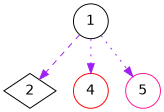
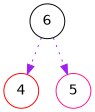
node "1": label "1" -> "6"
node "2": removed
